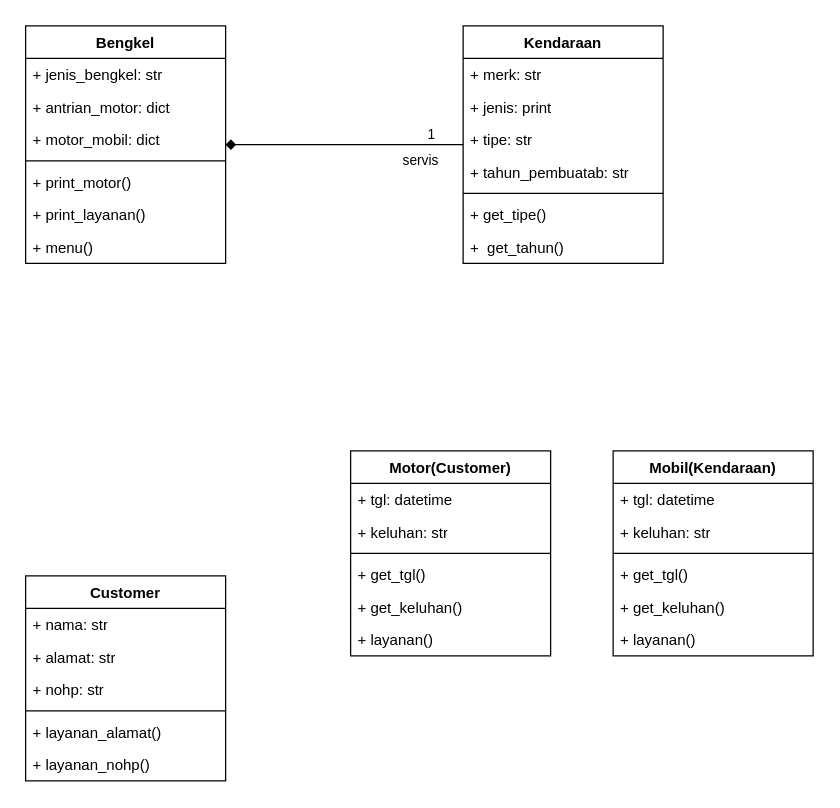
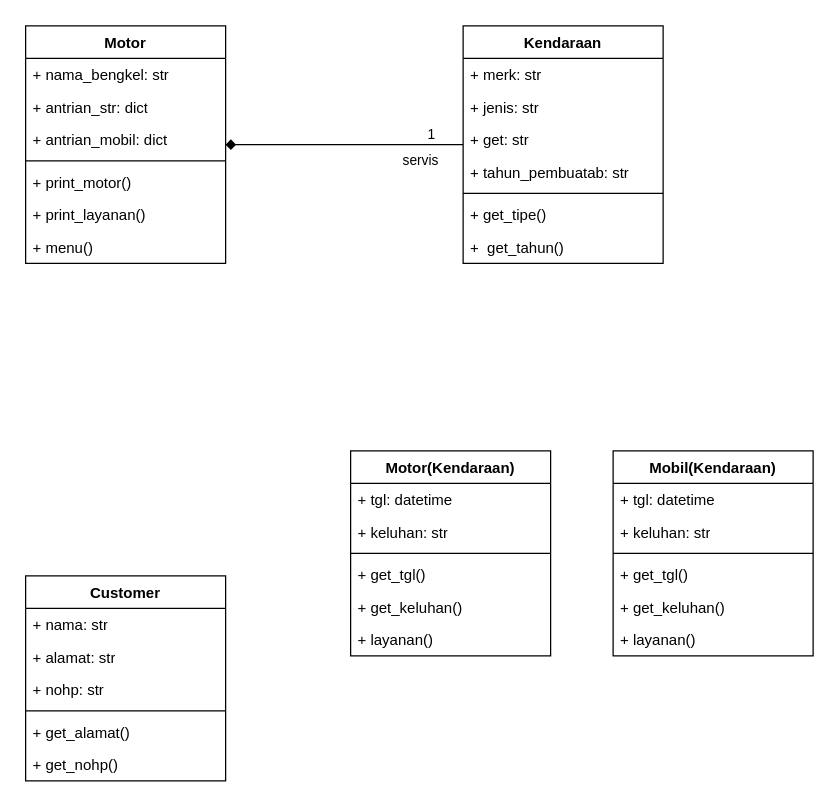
node "Bengkel": label "Bengkel" -> "Motor"
node "+ jenis_bengkel: str": label "+ jenis_bengkel: str" -> "+ nama_bengkel: str"
node "+ antrian_motor: dict": label "+ antrian_motor: dict" -> "+ antrian_str: dict"
node "+ jenis: print": label "+ jenis: print" -> "+ jenis: str"
node "+ motor_mobil: dict": label "+ motor_mobil: dict" -> "+ antrian_mobil: dict"
node "+ tipe: str": label "+ tipe: str" -> "+ get: str"
node "Motor(Customer)": label "Motor(Customer)" -> "Motor(Kendaraan)"
node "+ layanan_alamat()": label "+ layanan_alamat()" -> "+ get_alamat()"
node "+ layanan_nohp()": label "+ layanan_nohp()" -> "+ get_nohp()"
